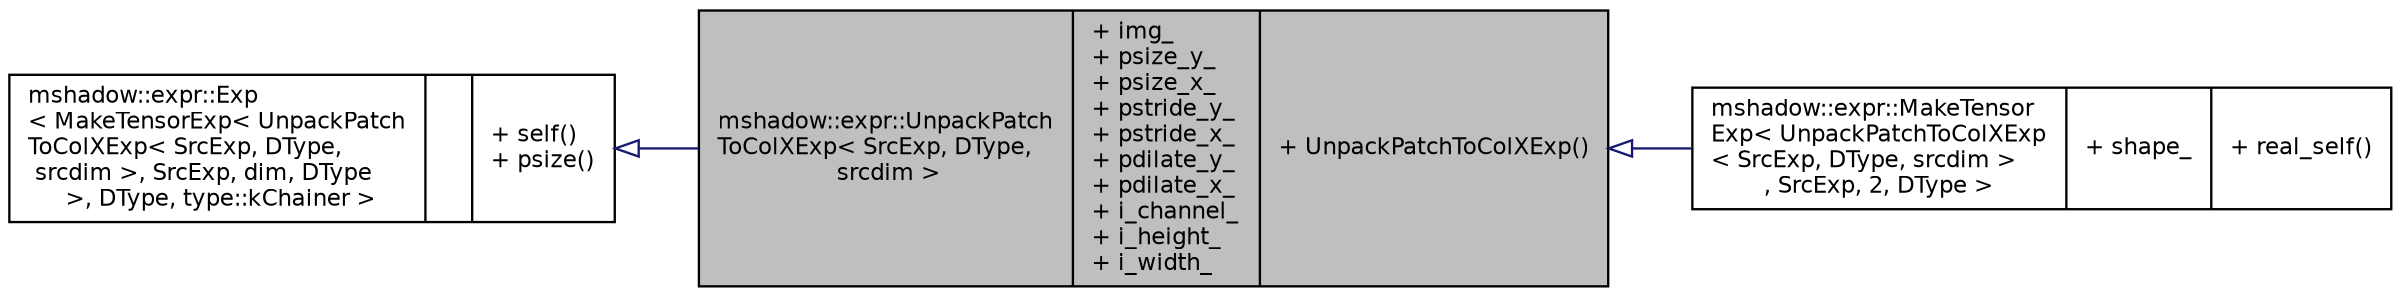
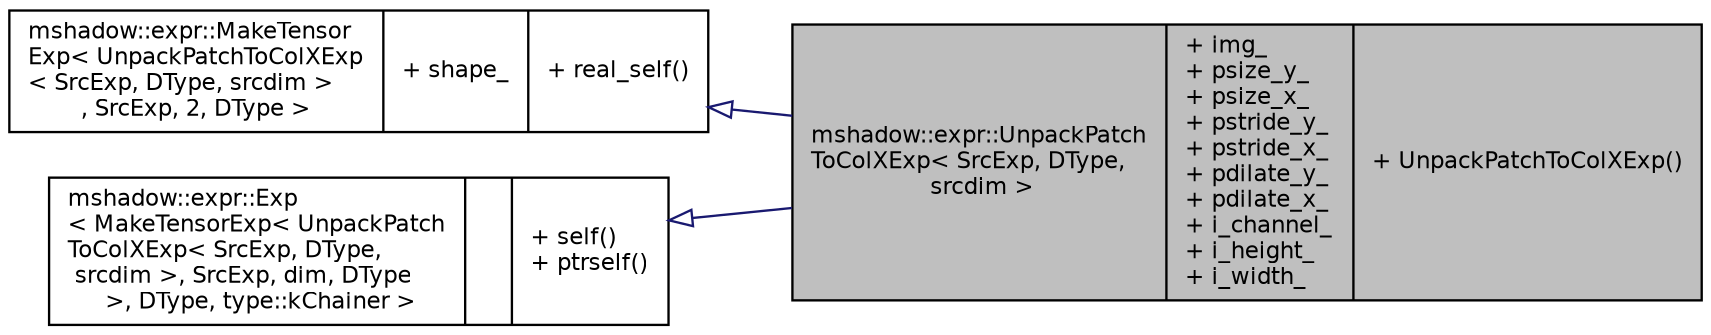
edge "mshadow::expr::MakeTensor" -> "mshadow::expr::UnpackPatch": reversed
node "mshadow::expr::Exp": text "+ psize()" -> "+ ptrself()"
